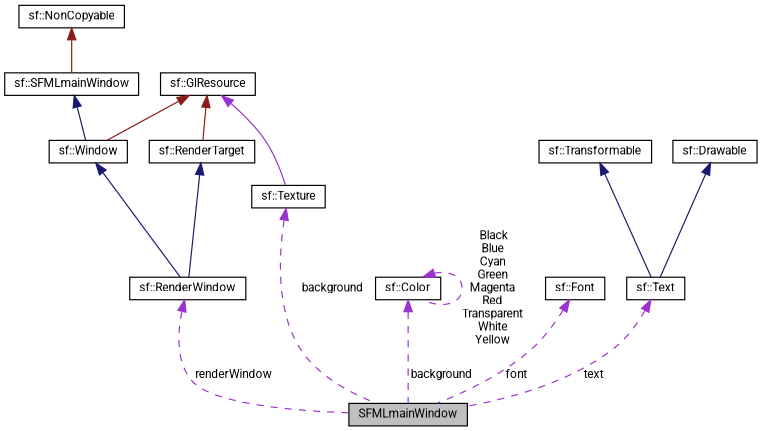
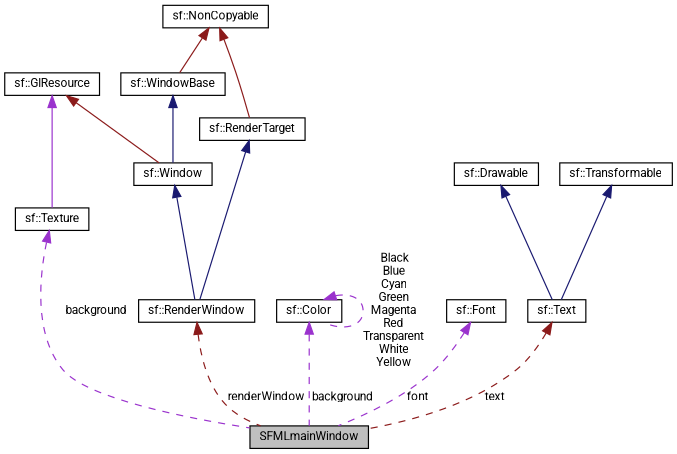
node "sf::SFMLmainWindow": label "sf::SFMLmainWindow" -> "sf::WindowBase"
edge "sf::RenderTarget" -> "sf::GlResource": now "sf::RenderTarget" -> "sf::NonCopyable"
edge "SFMLmainWindow" -> "sf::Text": color darkorchid3 -> firebrick4
edge "SFMLmainWindow" -> "sf::RenderWindow": color darkorchid3 -> firebrick4
